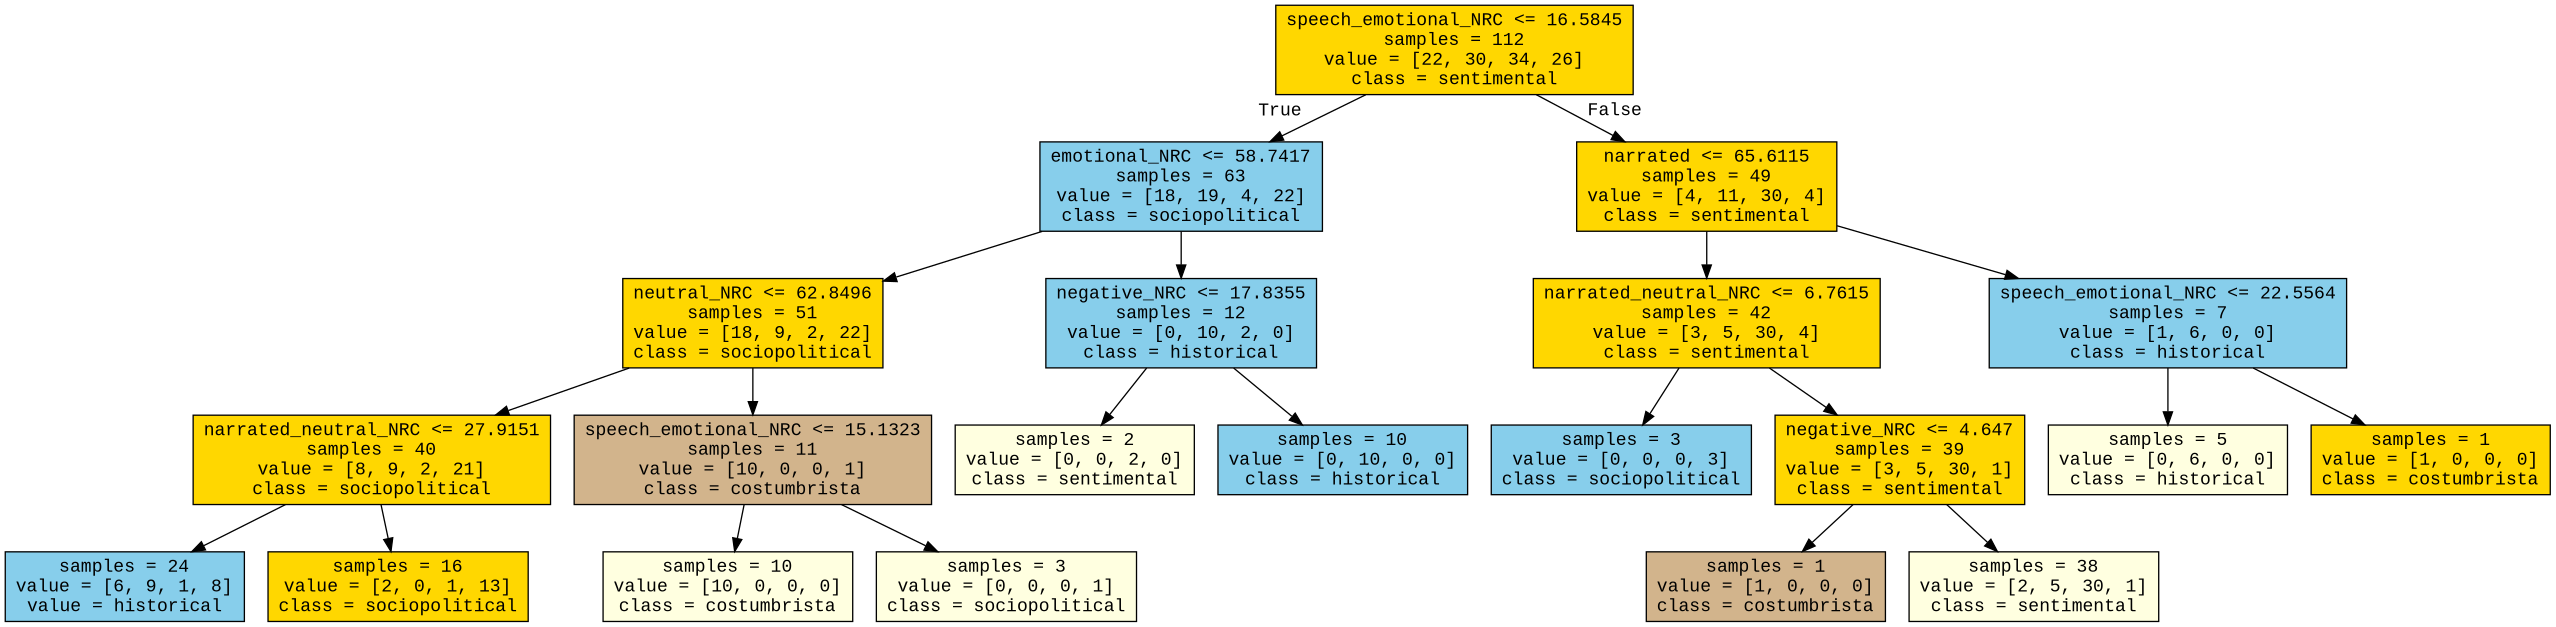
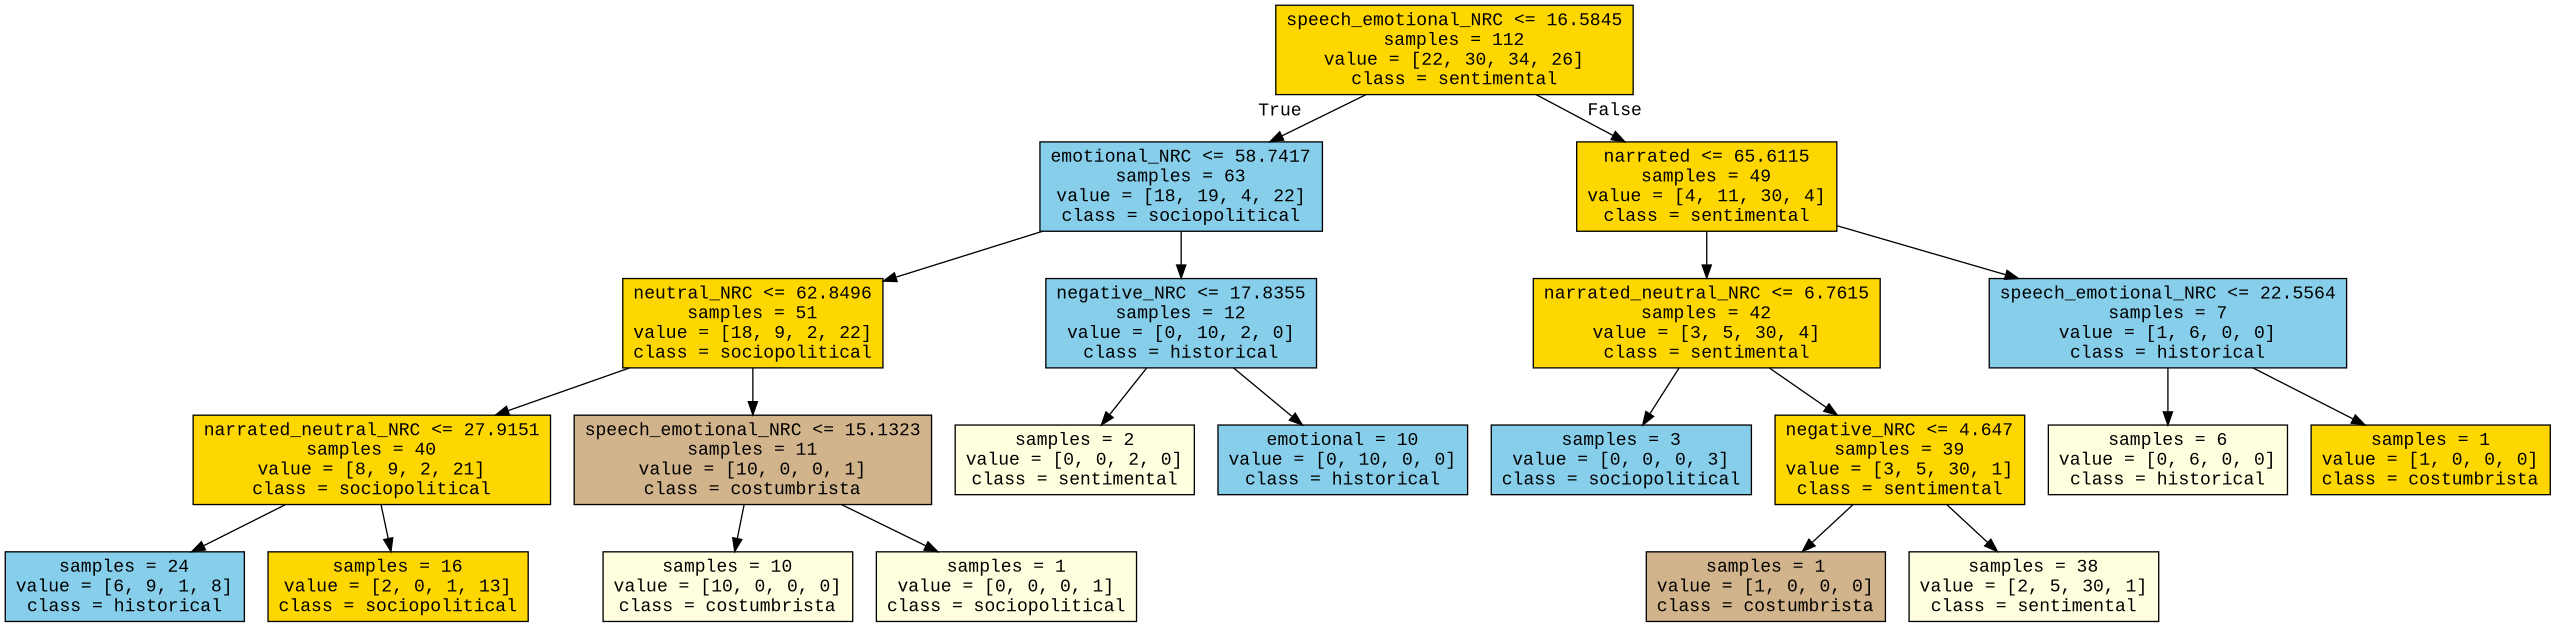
node "samples = 10 value = [0, 10, 0, 0] class = historical": label "samples = 10 value = [0, 10, 0, 0] class = historical" -> "emotional = 10 value = [0, 10, 0, 0] class = historical"
node "samples = 5 value = [0, 6, 0, 0] class = historical": label "samples = 5 value = [0, 6, 0, 0] class = historical" -> "samples = 6 value = [0, 6, 0, 0] class = historical"
node "samples = 24 value = [6, 9, 1, 8] value = historical": label "samples = 24 value = [6, 9, 1, 8] value = historical" -> "samples = 24 value = [6, 9, 1, 8] class = historical"
node "samples = 3 value = [0, 0, 0, 1] class = sociopolitical": label "samples = 3 value = [0, 0, 0, 1] class = sociopolitical" -> "samples = 1 value = [0, 0, 0, 1] class = sociopolitical"
